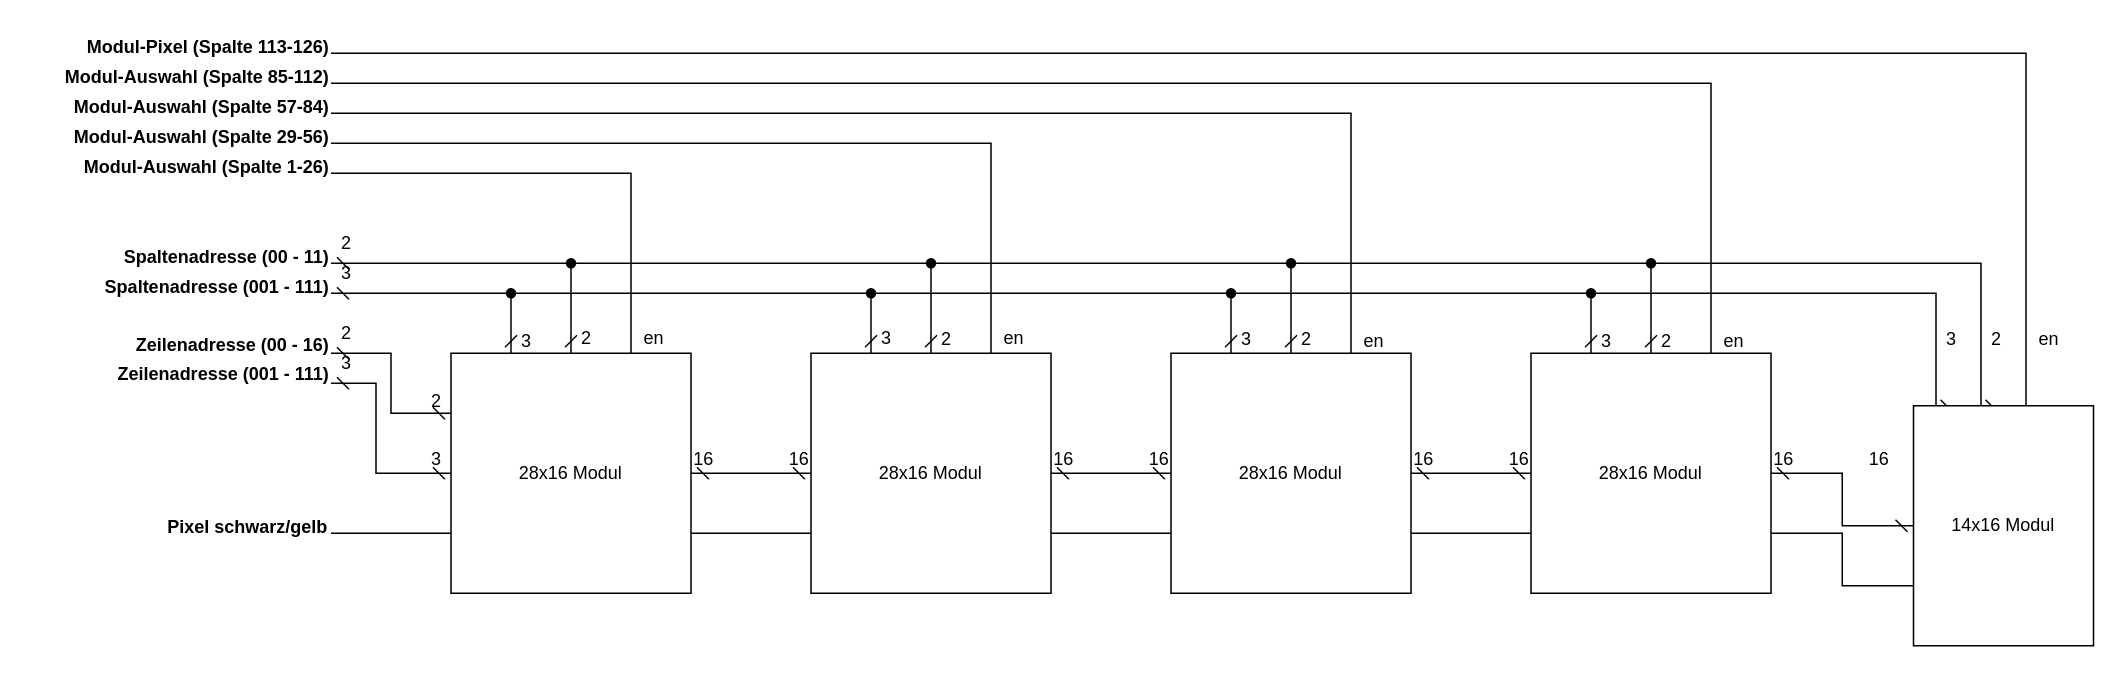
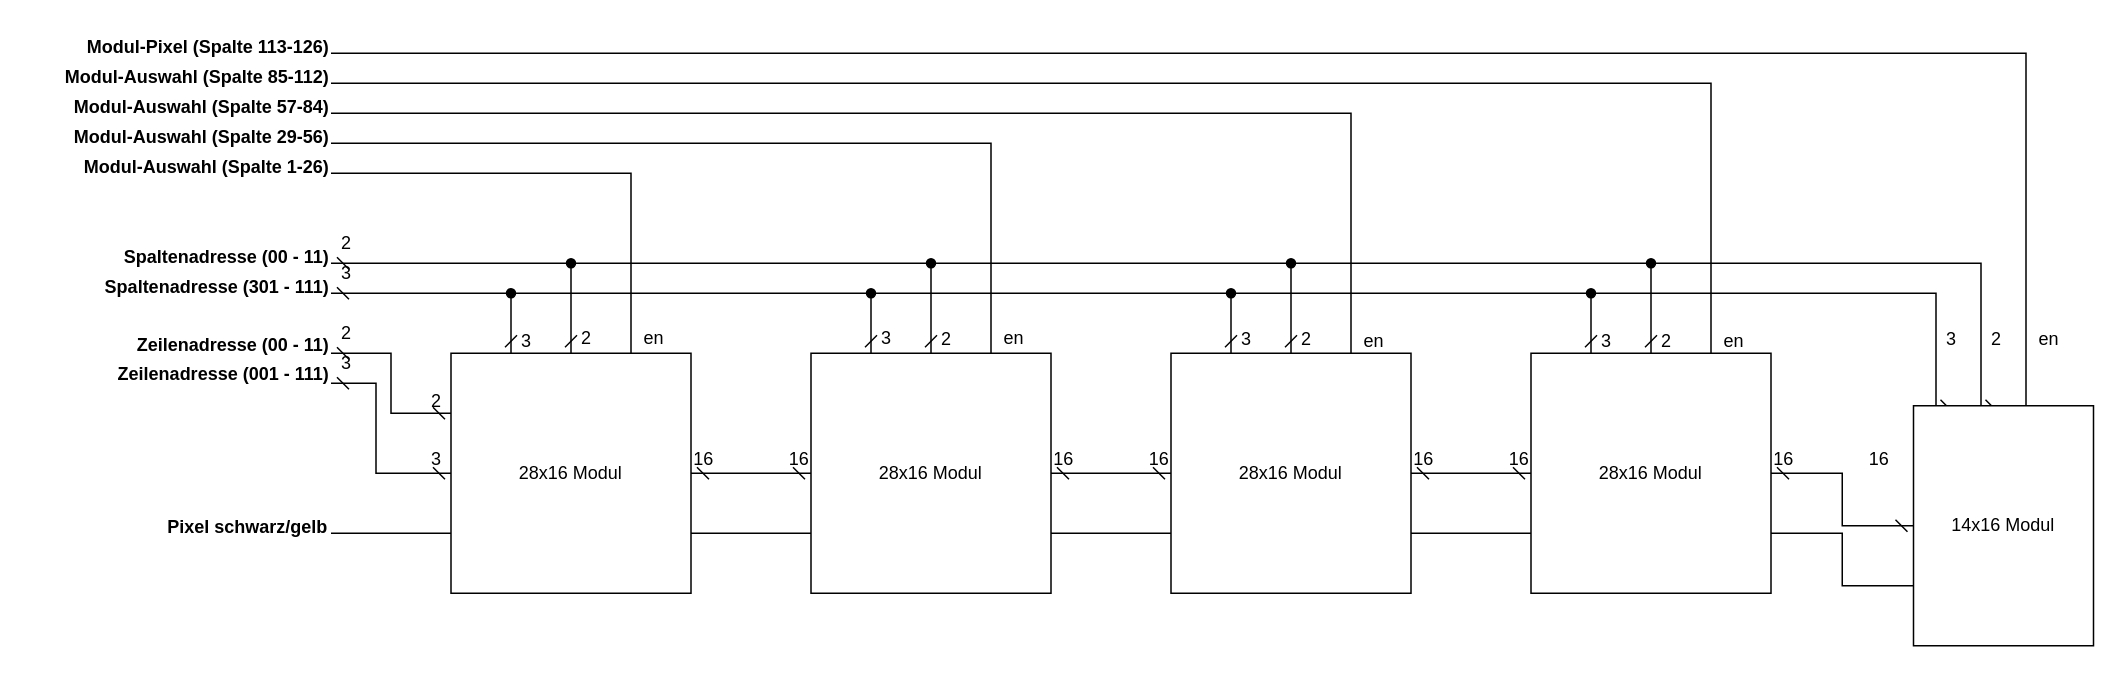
node "Spaltenadresse (001 - 111)": label "Spaltenadresse (001 - 111)" -> "Spaltenadresse (301 - 111)"
node "Zeilenadresse (00 - 16)": label "Zeilenadresse (00 - 16)" -> "Zeilenadresse (00 - 11)"
